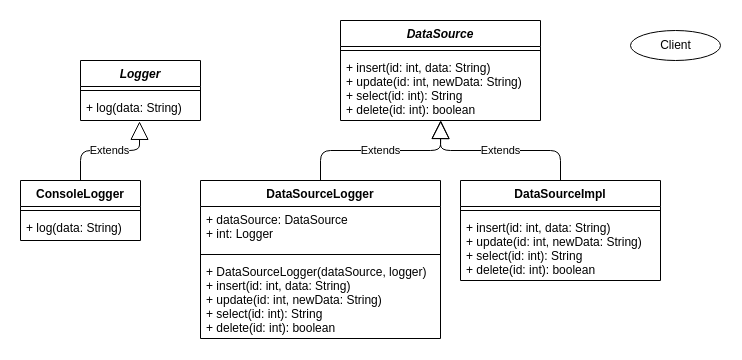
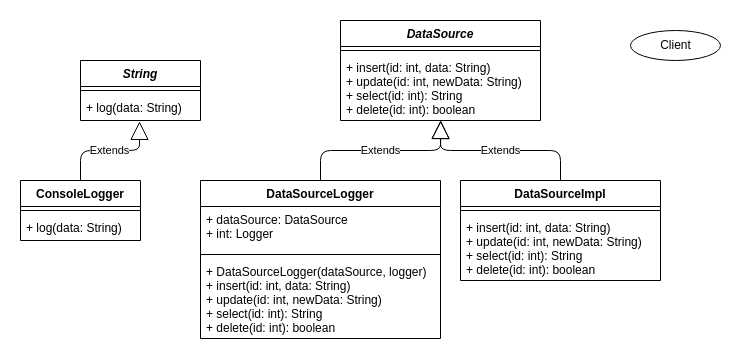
node "Logger": label "Logger" -> "String"
